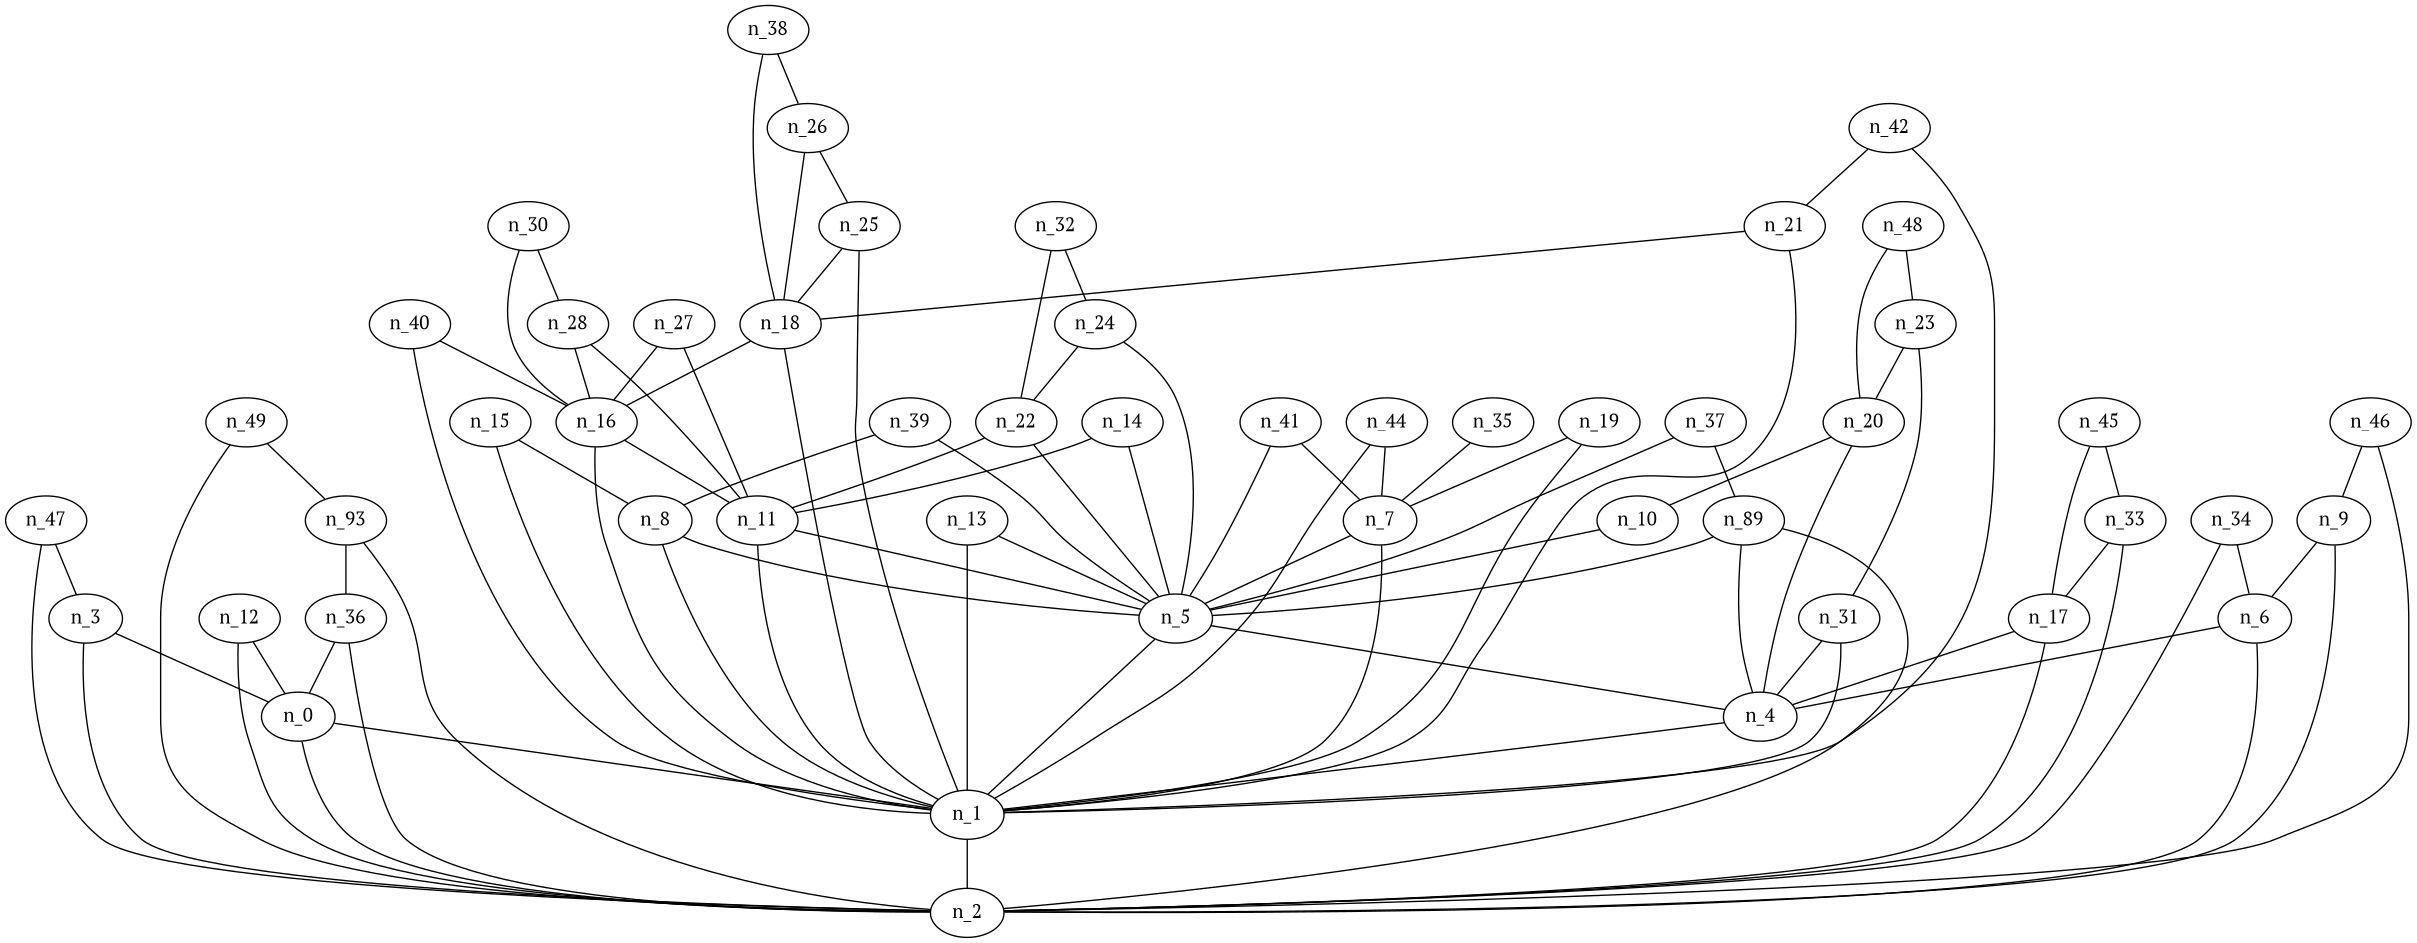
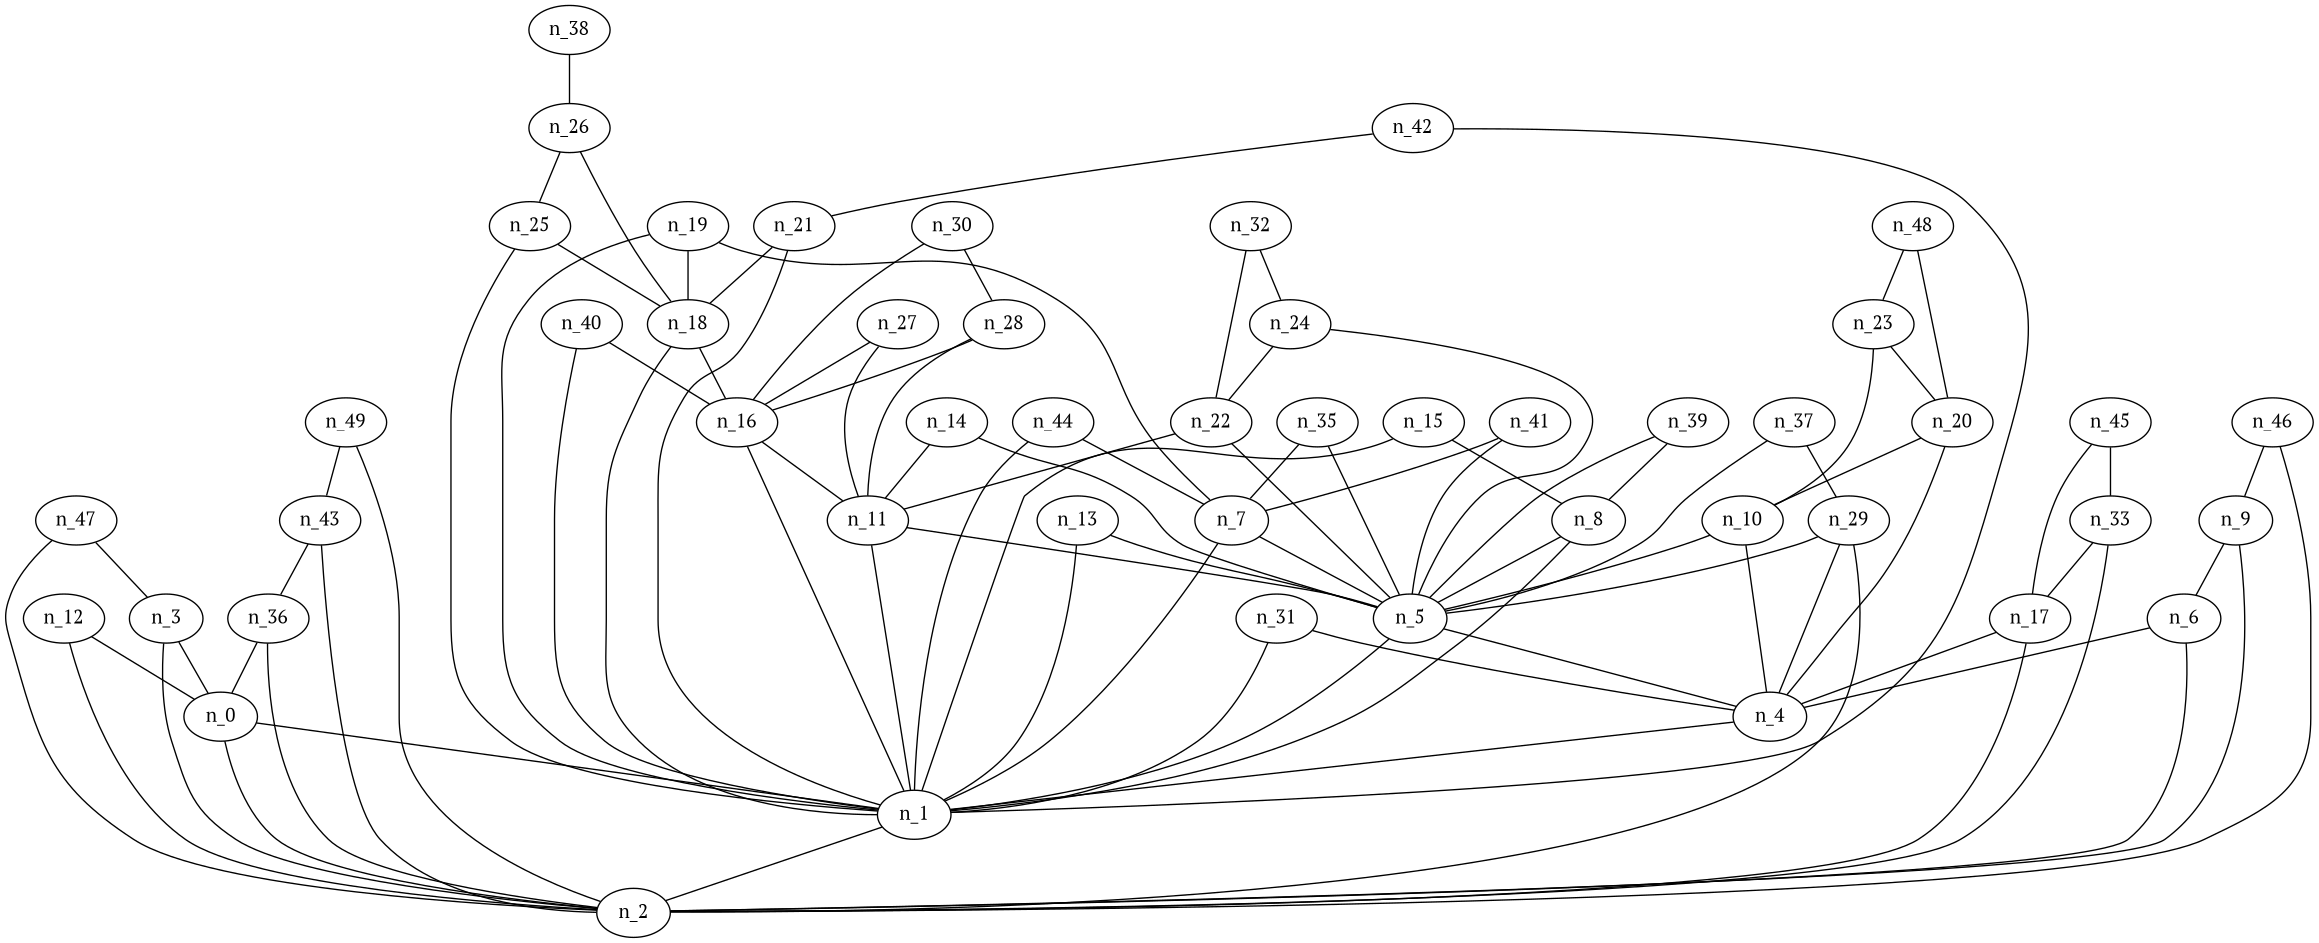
edge "n_38" -- "n_18": now "n_19" -- "n_18"
edge "n_23" -- "n_31": now "n_23" -- "n_10"
node "n_93": label "n_93" -> "n_43"
node "n_89": label "n_89" -> "n_29"
node "n_34": removed
edge "n_35" -- "n_5": added
edge "n_10" -- "n_4": added
